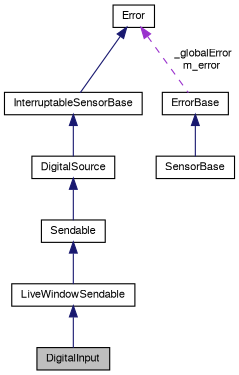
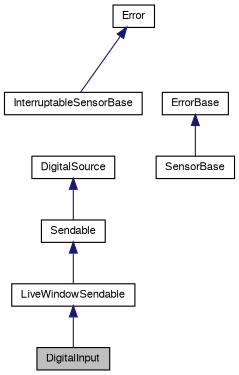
edge "ErrorBase" -> "Error": removed, label "_globalError m_error"
edge "DigitalSource" -> "InterruptableSensorBase": removed
